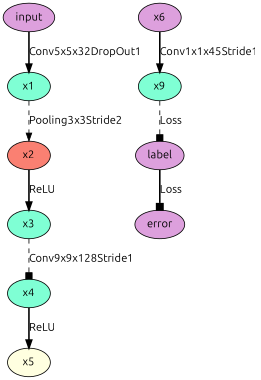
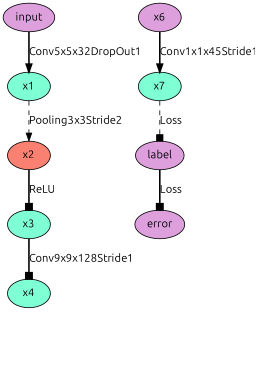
node "x9": label "x9" -> "x7"
edge "x2" -> "x3": arrowhead normal -> box
edge "x3" -> "x4": style dashed -> bold
node "x5": removed
